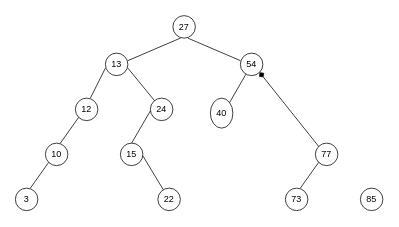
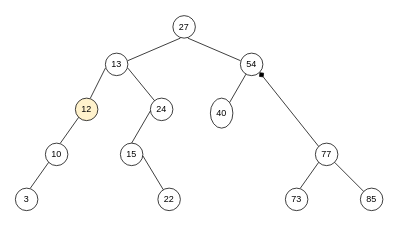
node "12": fillcolor #ffffff -> #fff2cc
edge "77" -- "85": added
